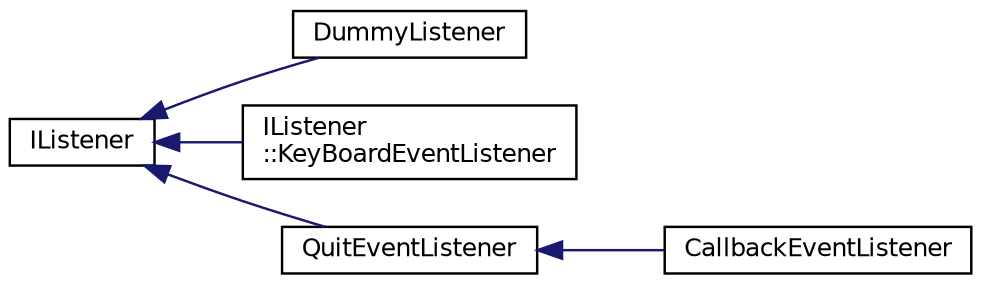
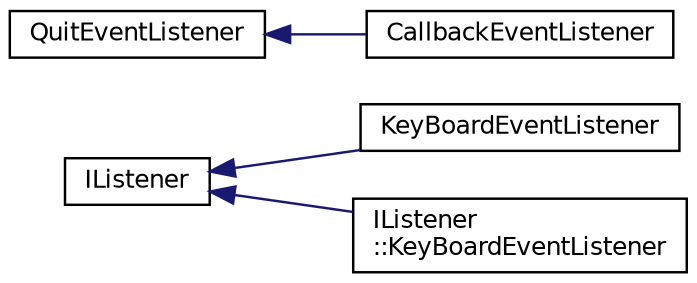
node "DummyListener": label "DummyListener" -> "KeyBoardEventListener"
edge "QuitEventListener" -> "IListener": removed
